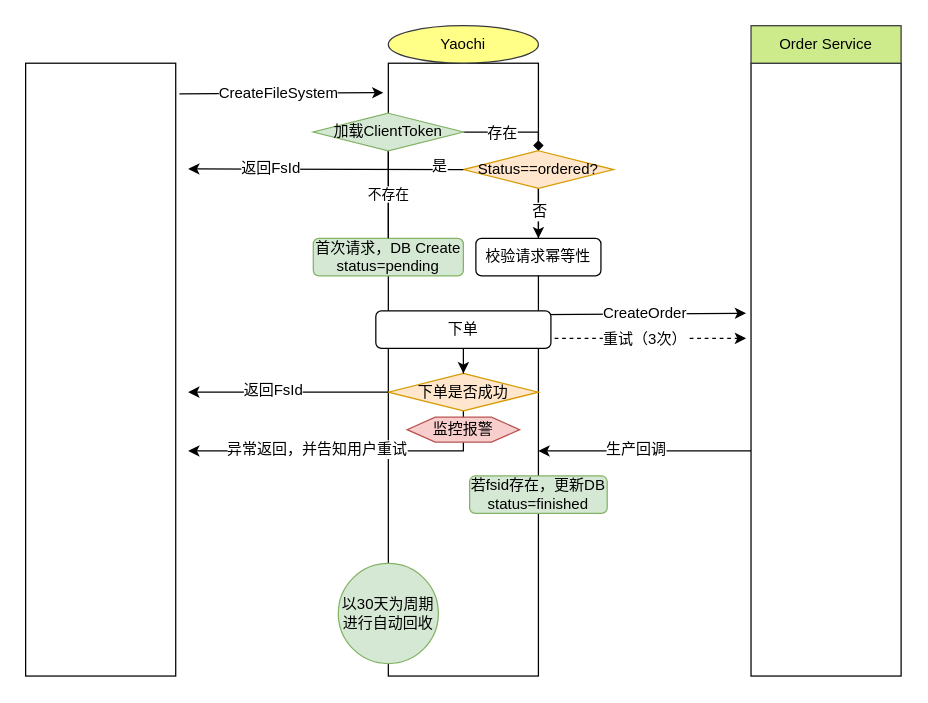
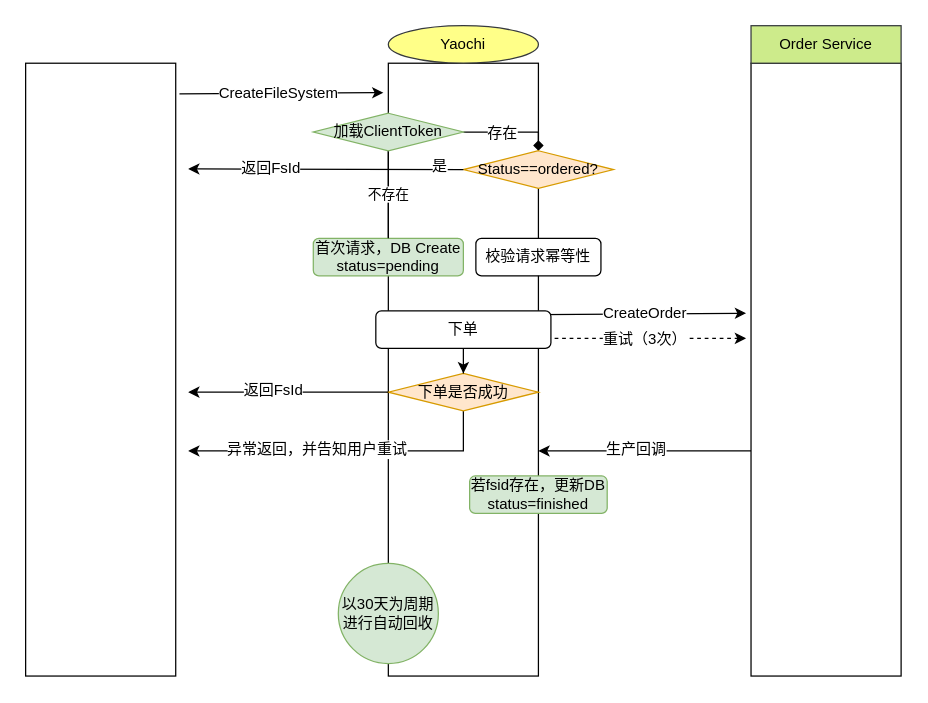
edge "Status==ordered?" -> "校验请求幂等性": removed, label "否"
node "监控报警": removed
